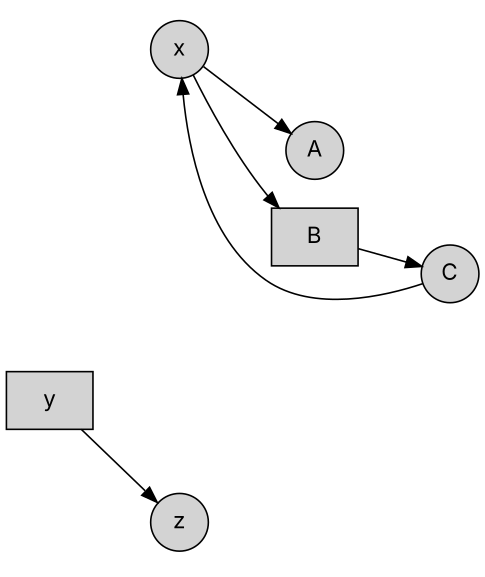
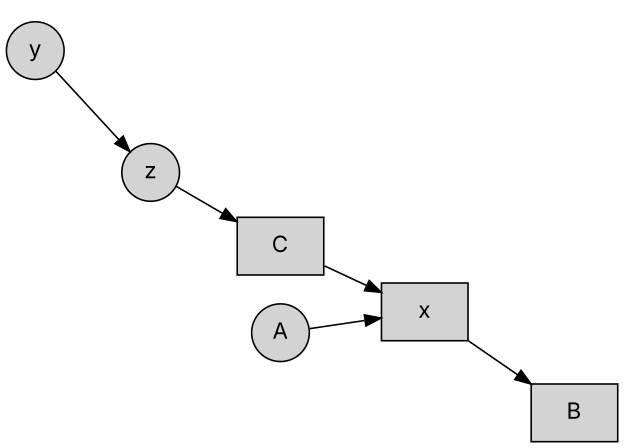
node "x": shape circle -> box
edge "x" -> "A": reversed
edge "B" -> "C": now "z" -> "C"
node "C": shape circle -> box
node "y": shape box -> circle
